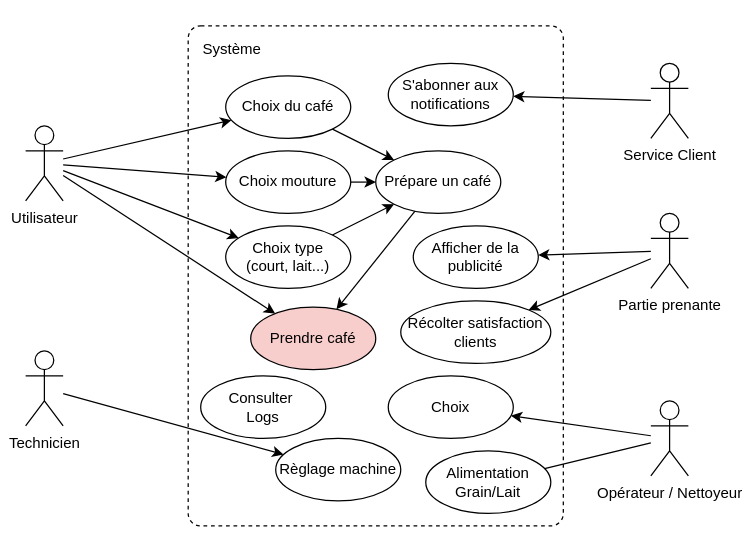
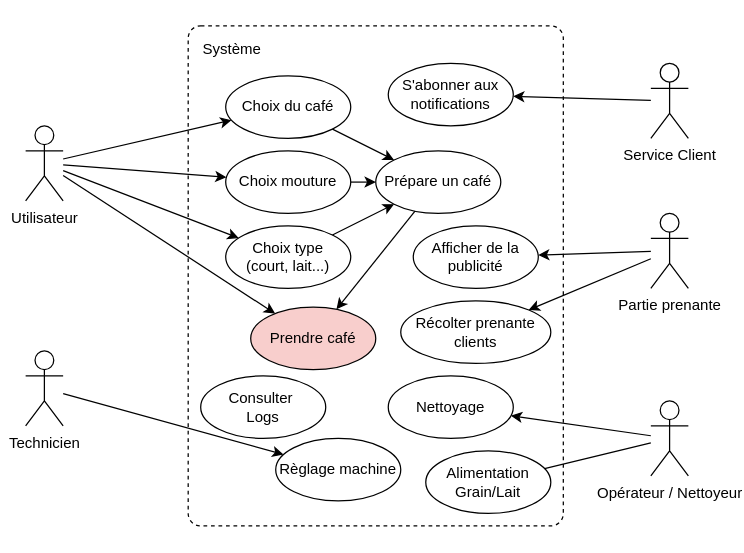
node "Récolter satisfaction clients": label "Récolter satisfaction clients" -> "Récolter prenante clients"
node "Choix": label "Choix" -> "Nettoyage"
